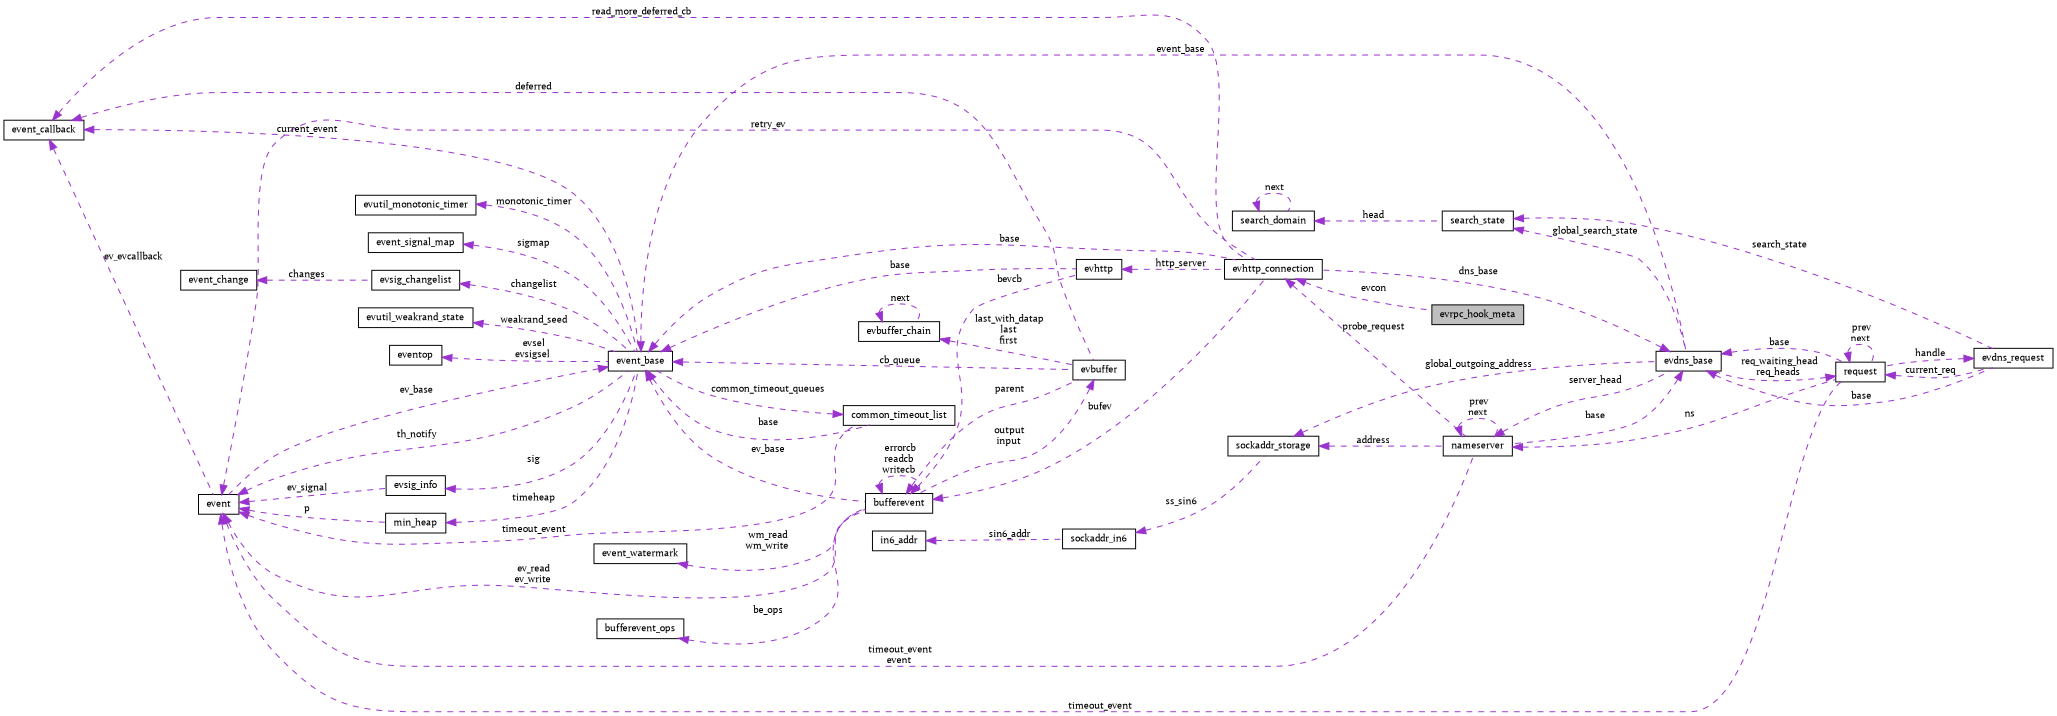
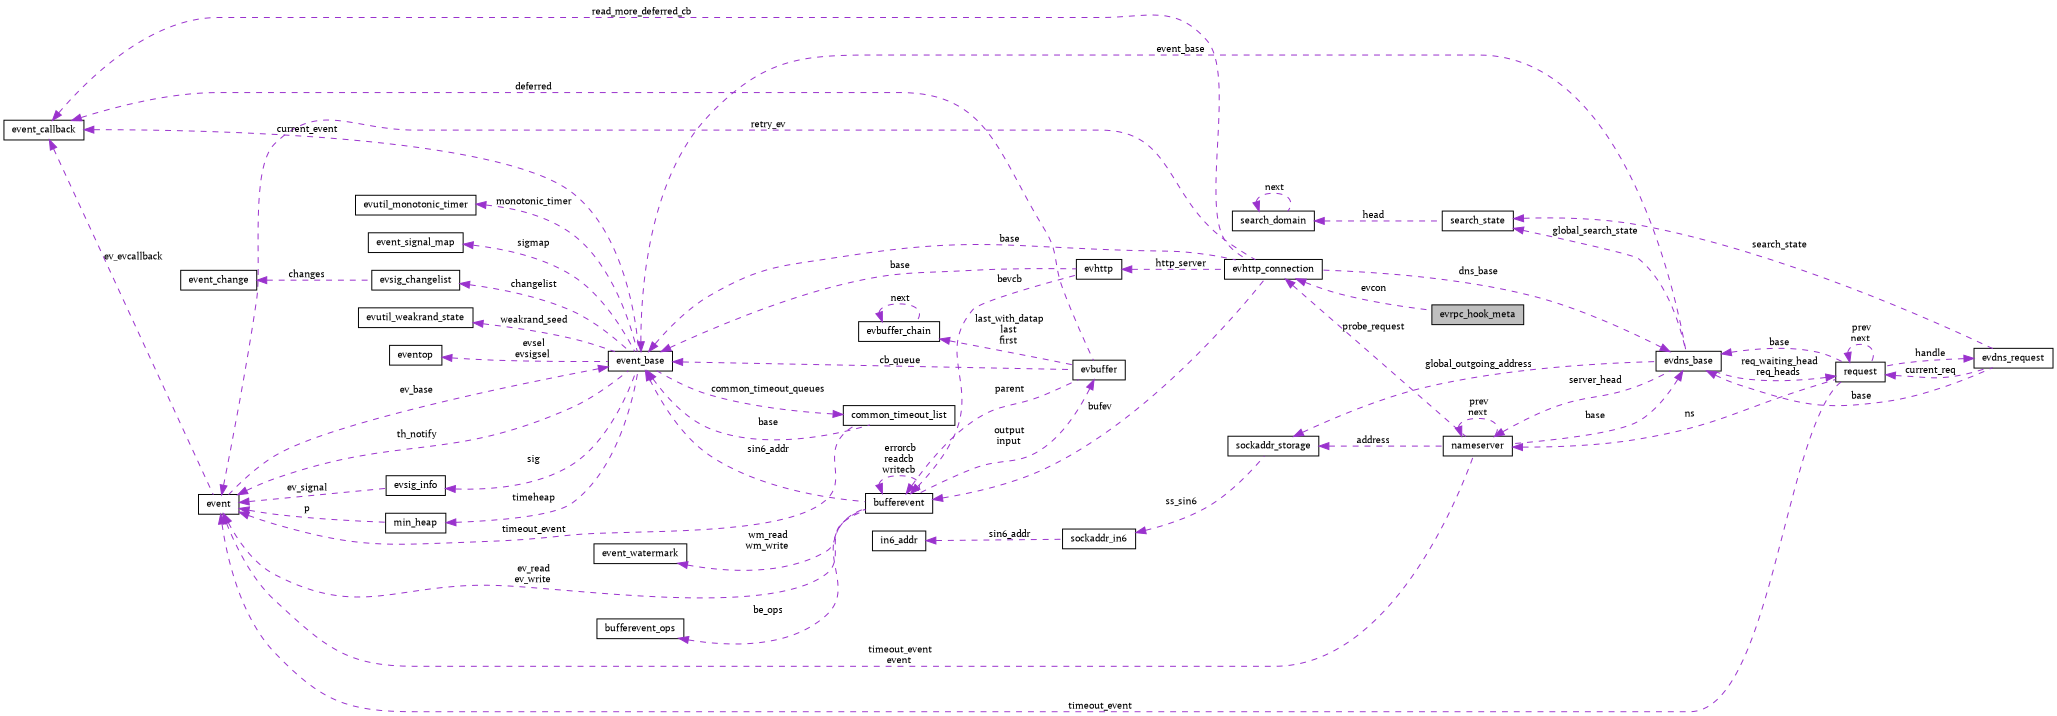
edge "bufferevent" -> "event_base": label " ev_base" -> " sin6_addr"
